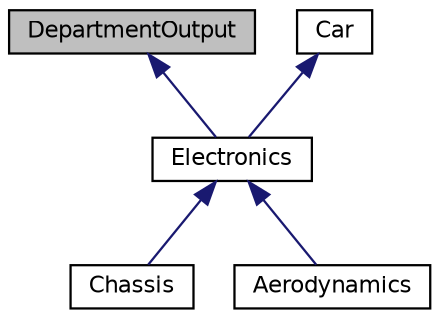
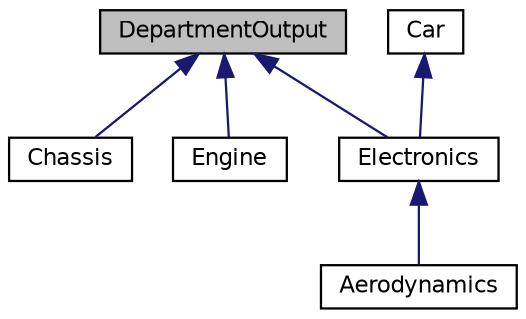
node "Engine": added
edge "Chassis" -> "Electronics": now "Chassis" -> "DepartmentOutput"
